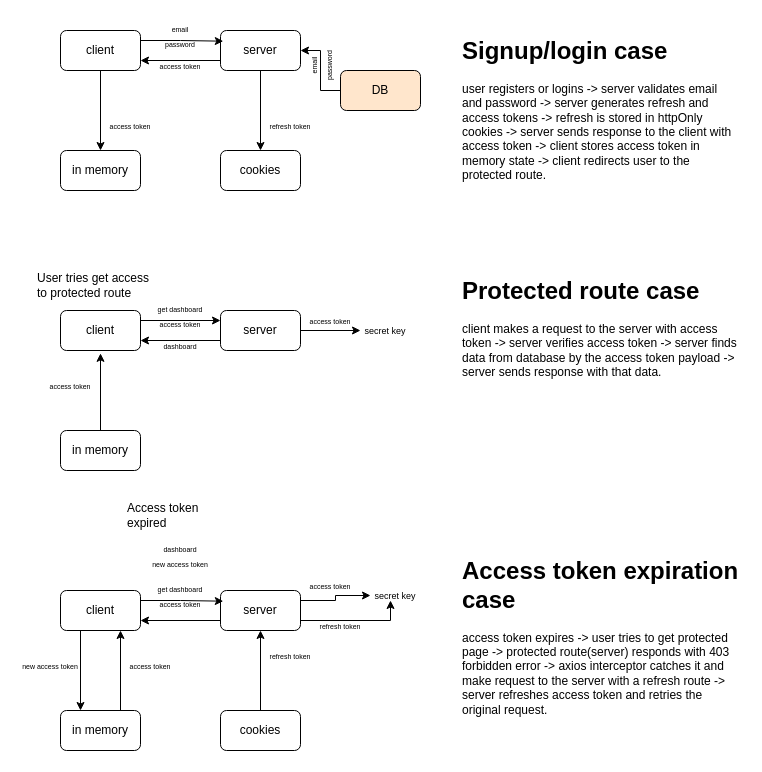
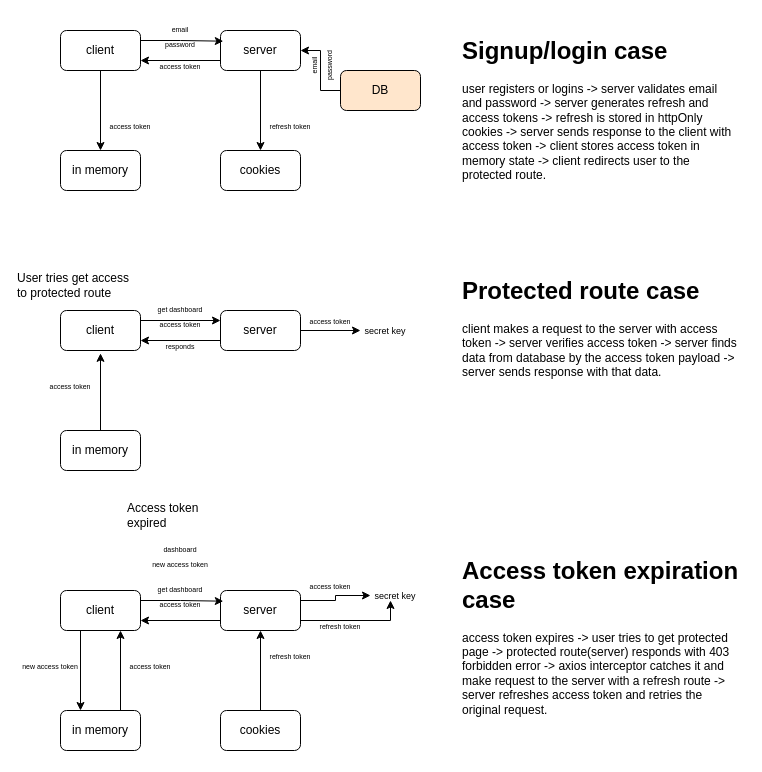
node "User tries get access to protected route": moved (98, 286) -> (78, 286)
node "dashboard": label "dashboard" -> "responds"
